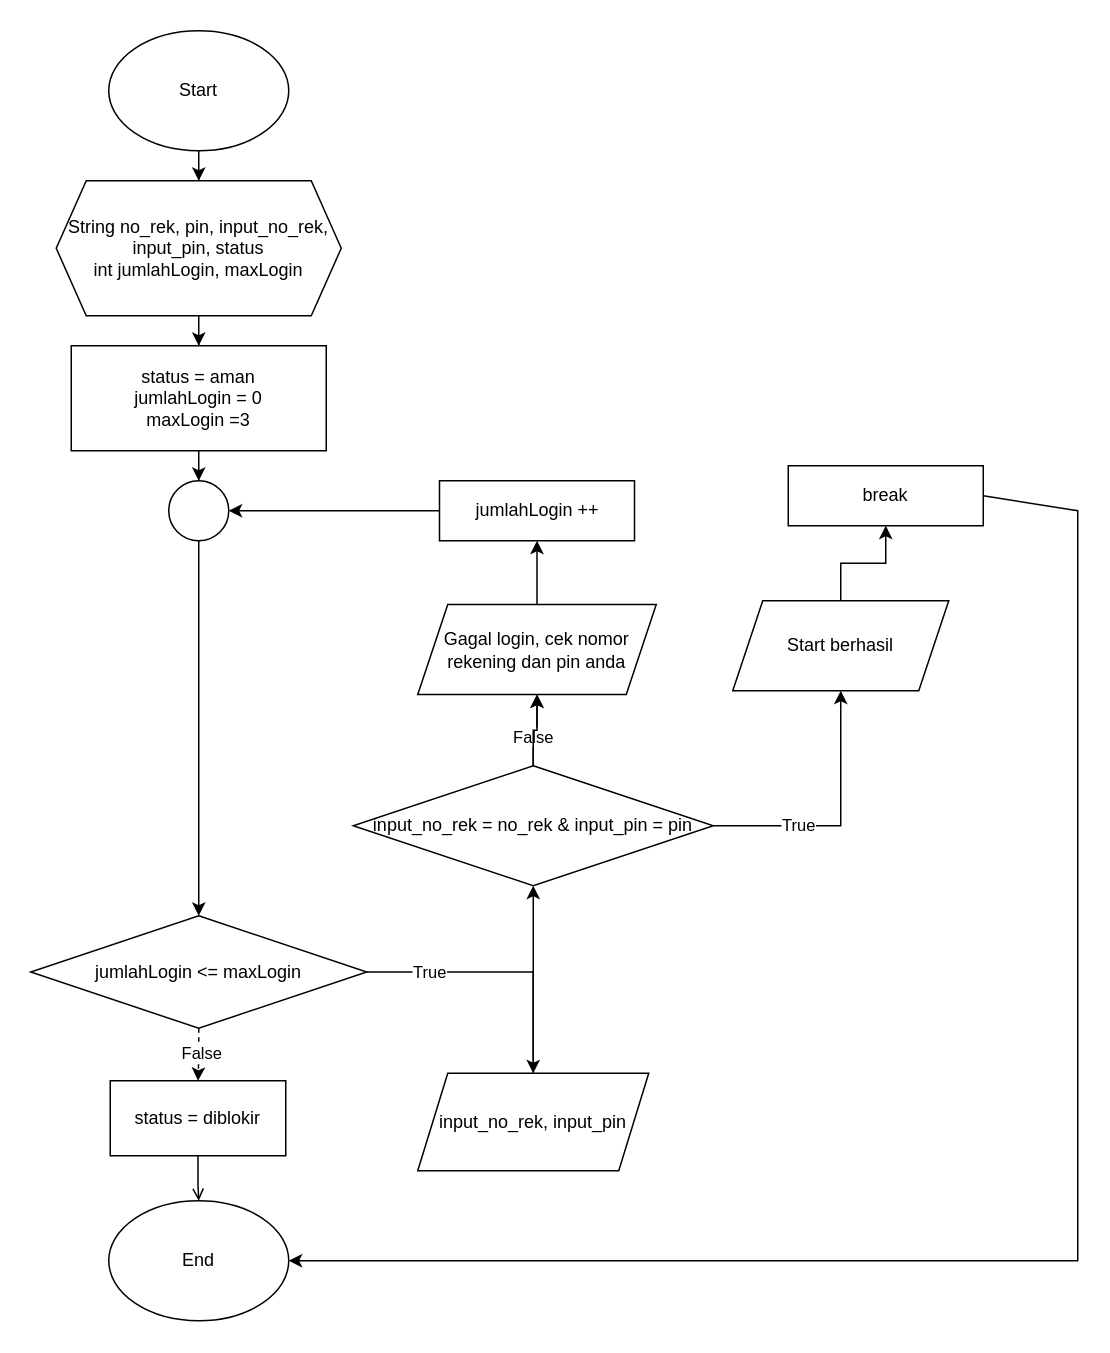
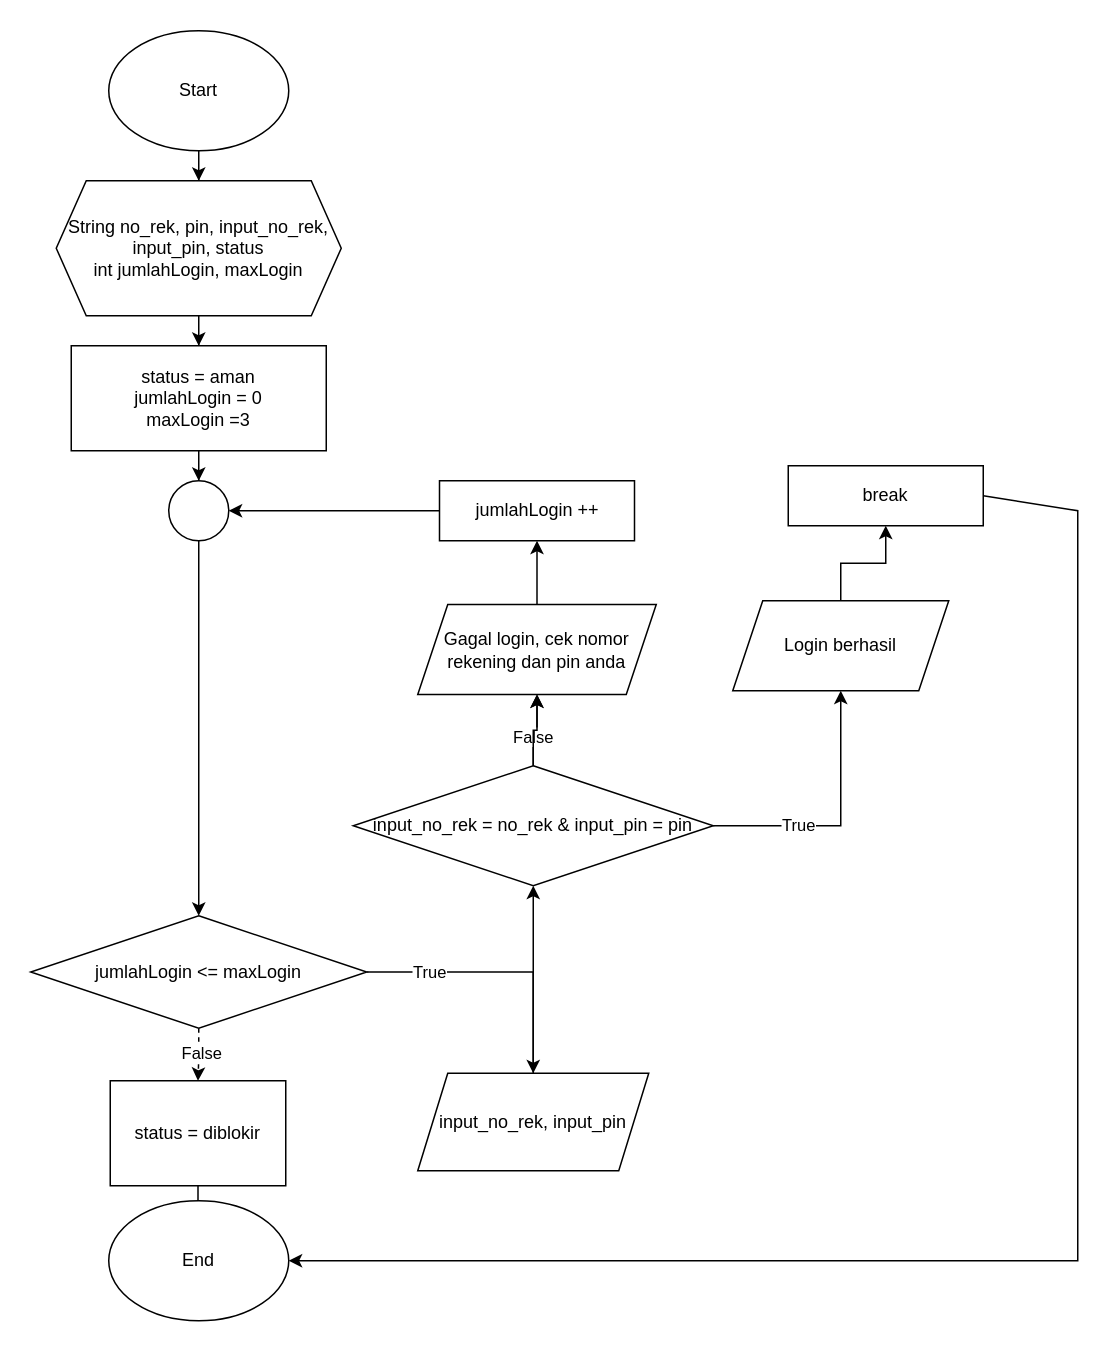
node "Start berhasil": label "Start berhasil" -> "Login berhasil"
node "status = diblokir": size 176x75 -> 176x105
